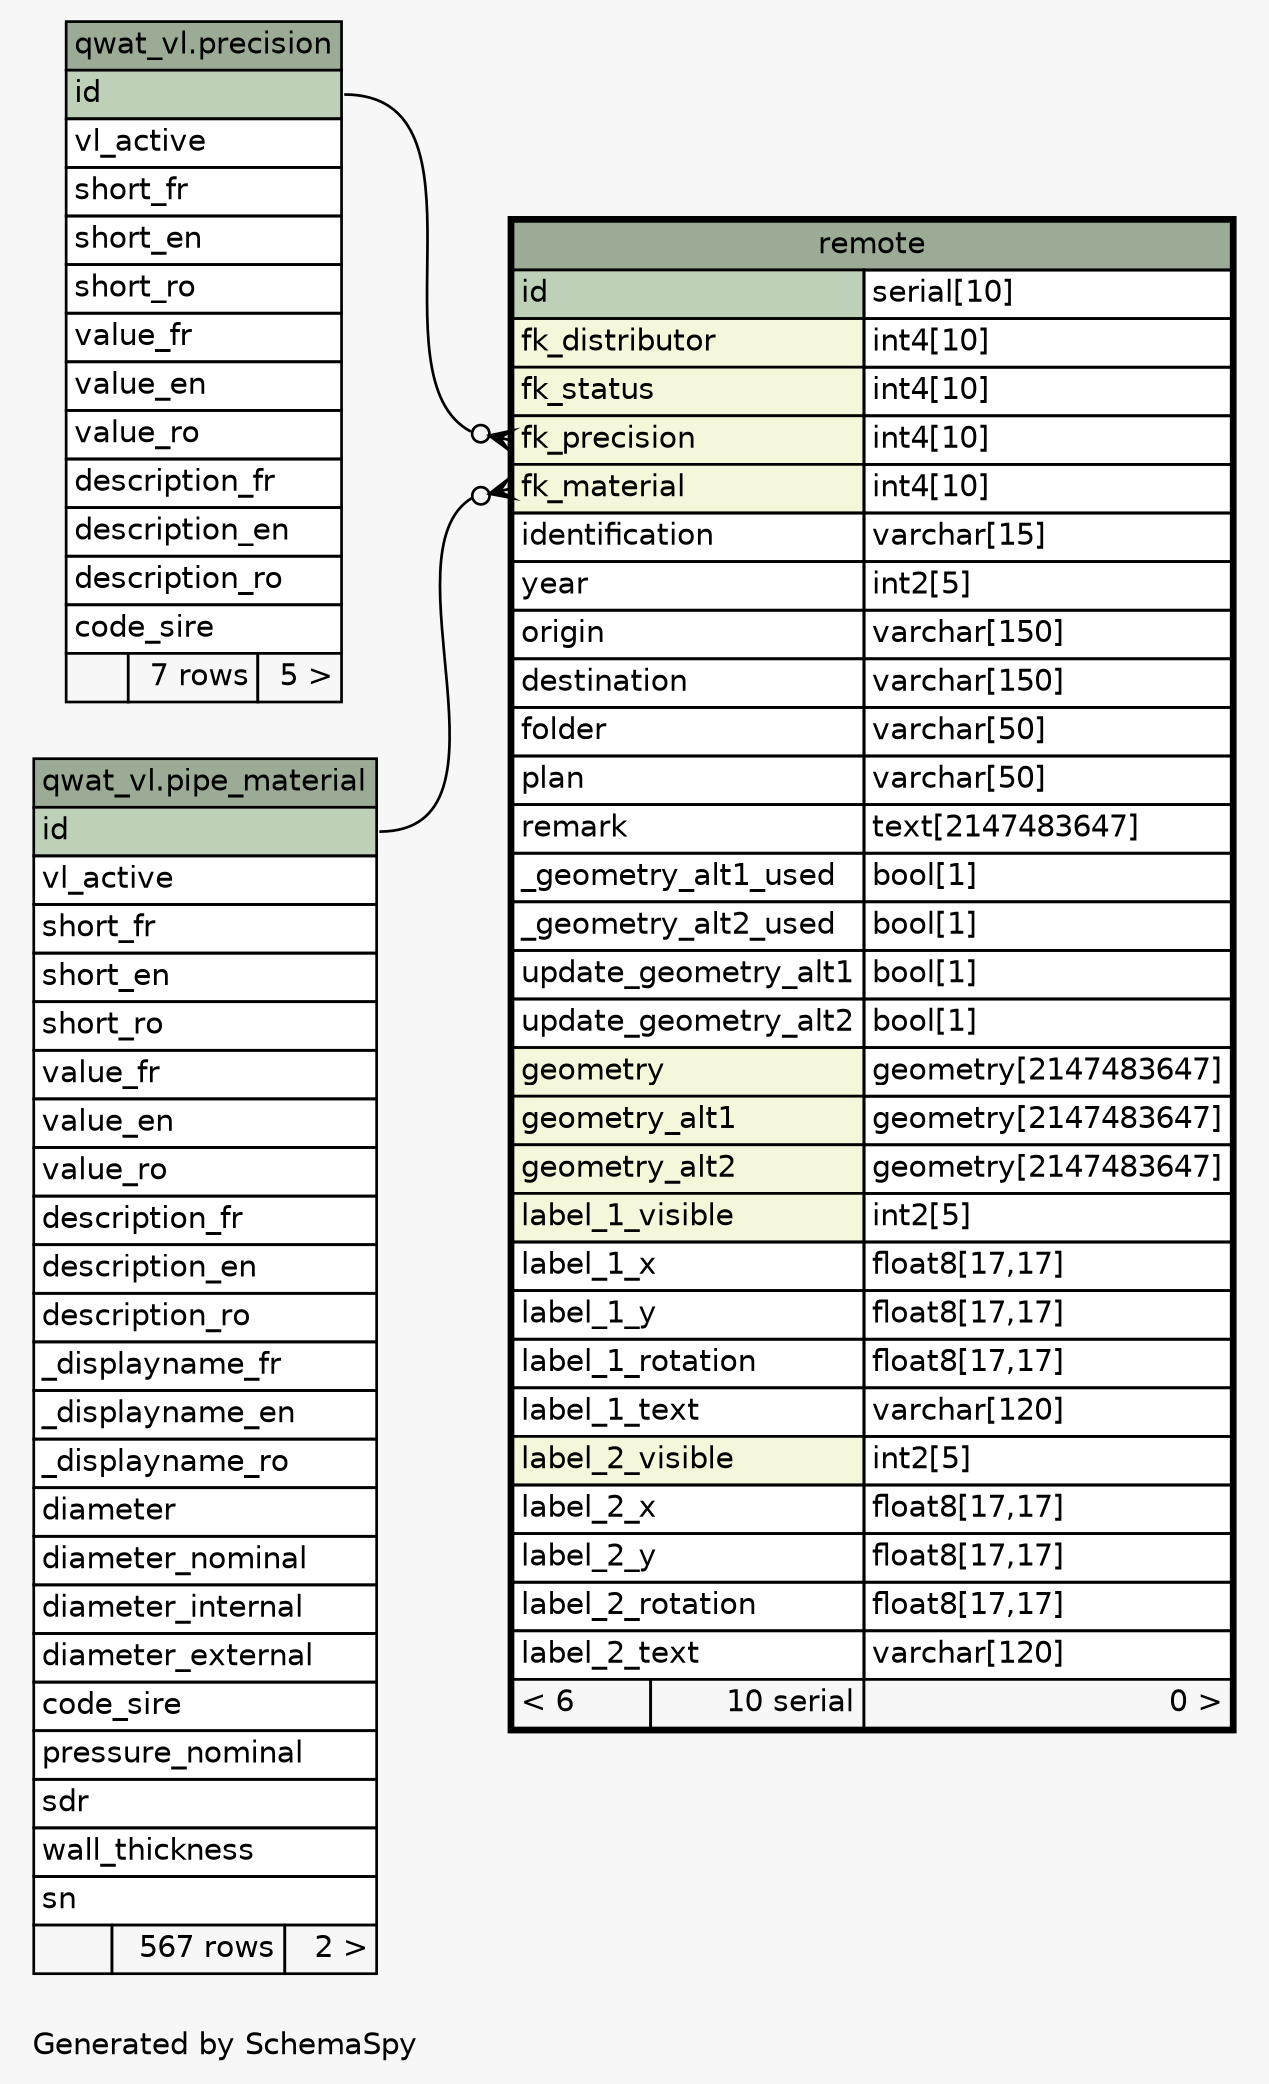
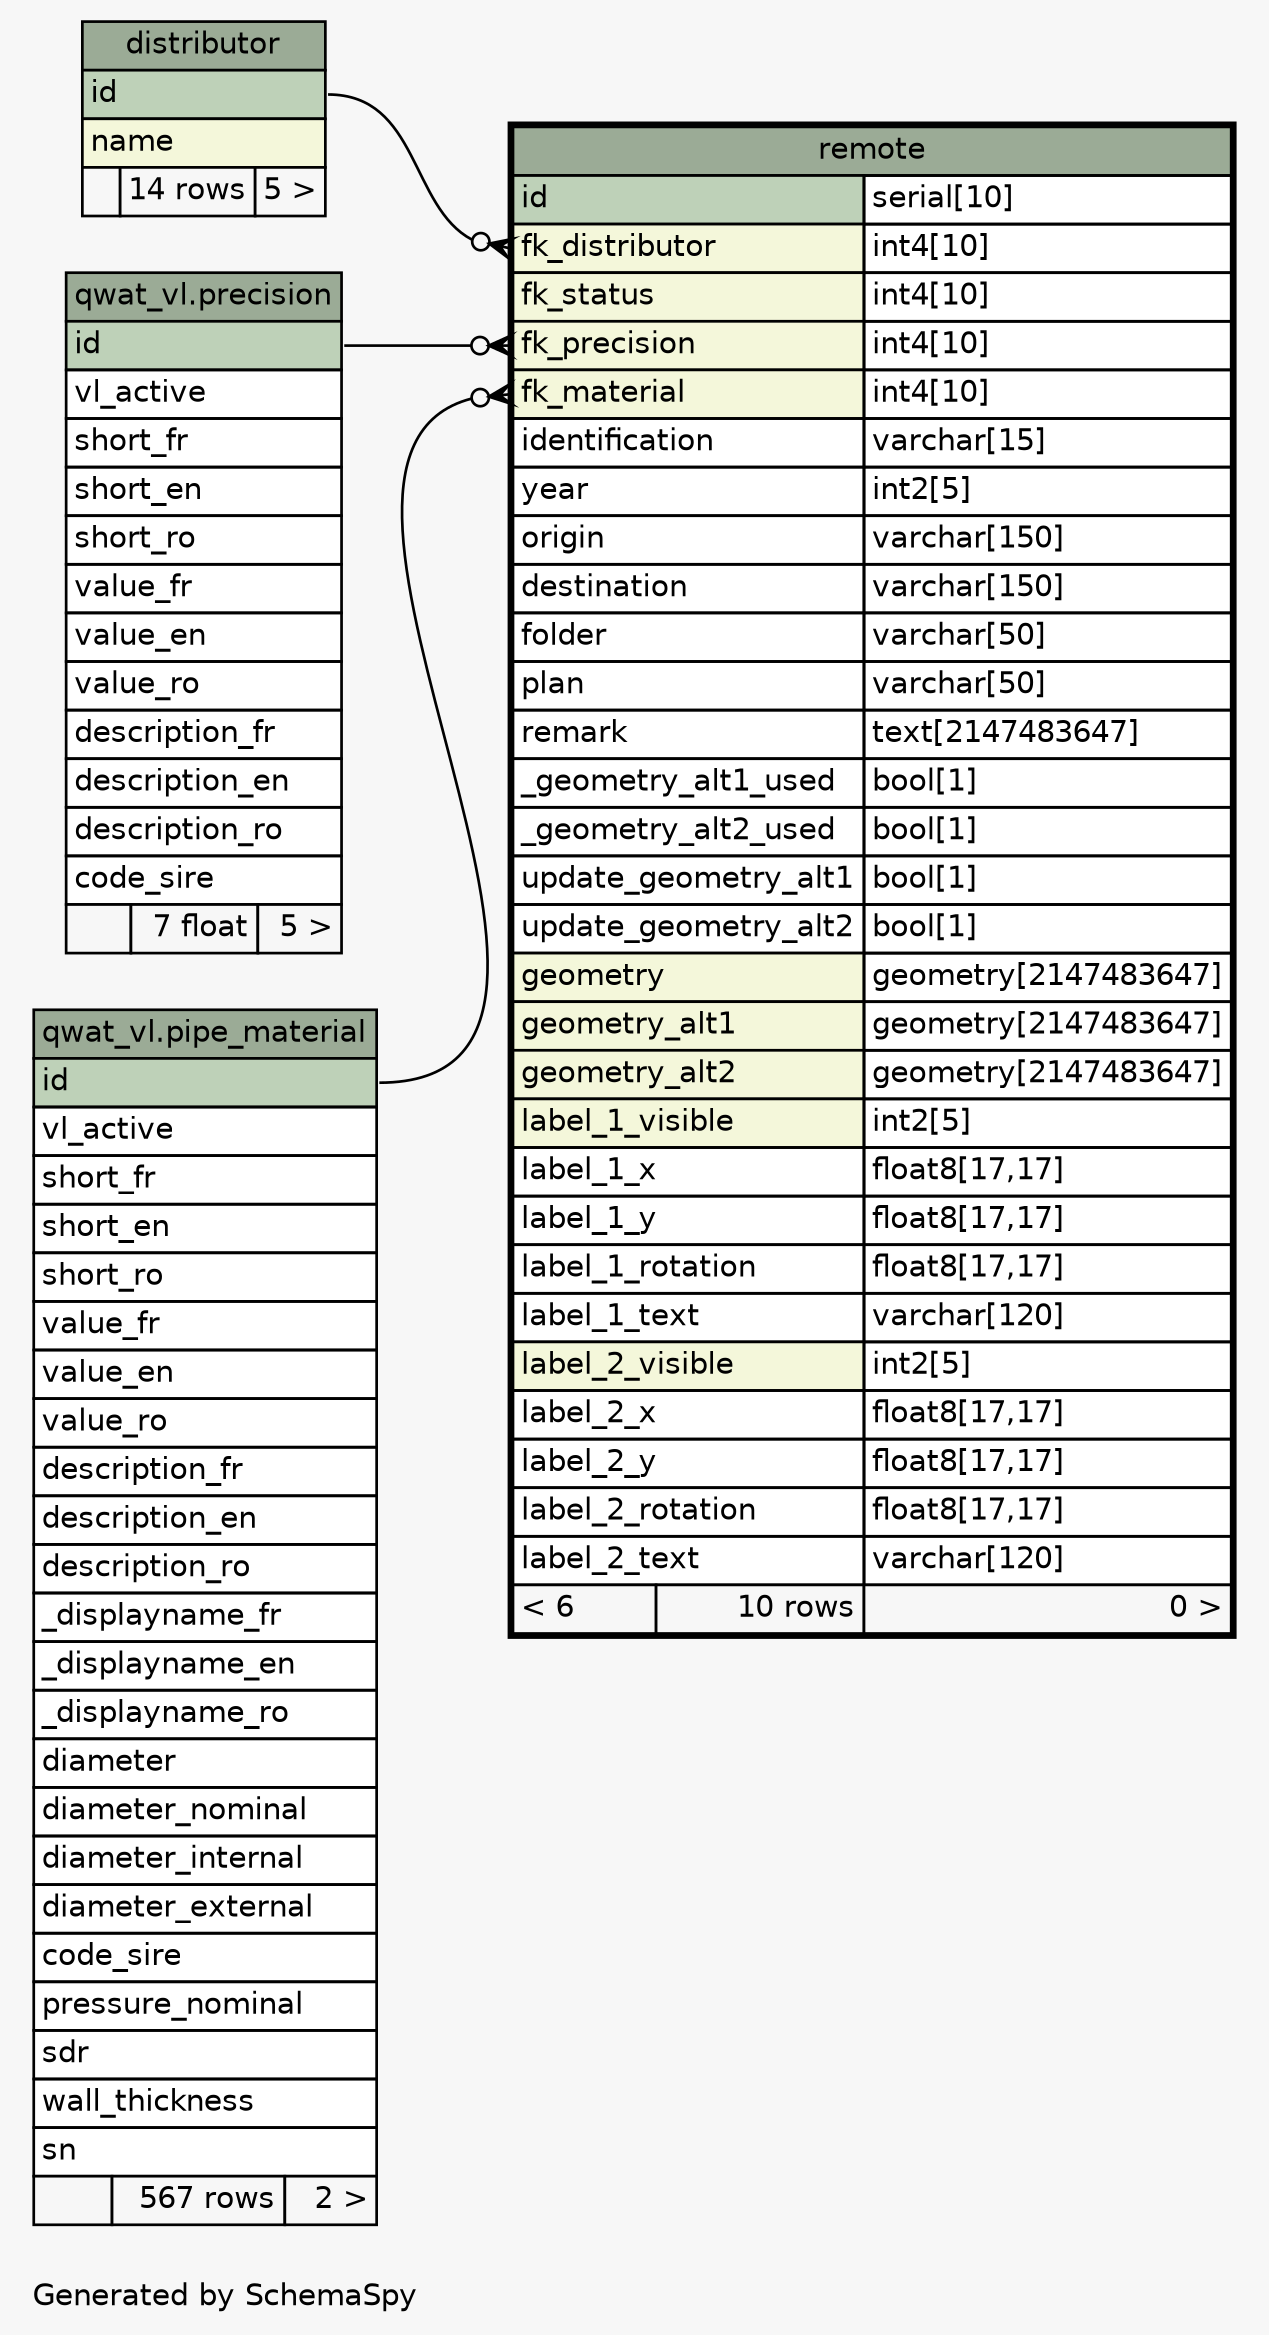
node "distributor": added
node "qwat_vl.precision": text "7 rows" -> "7 float"
node "remote": text "10 serial" -> "10 rows"
